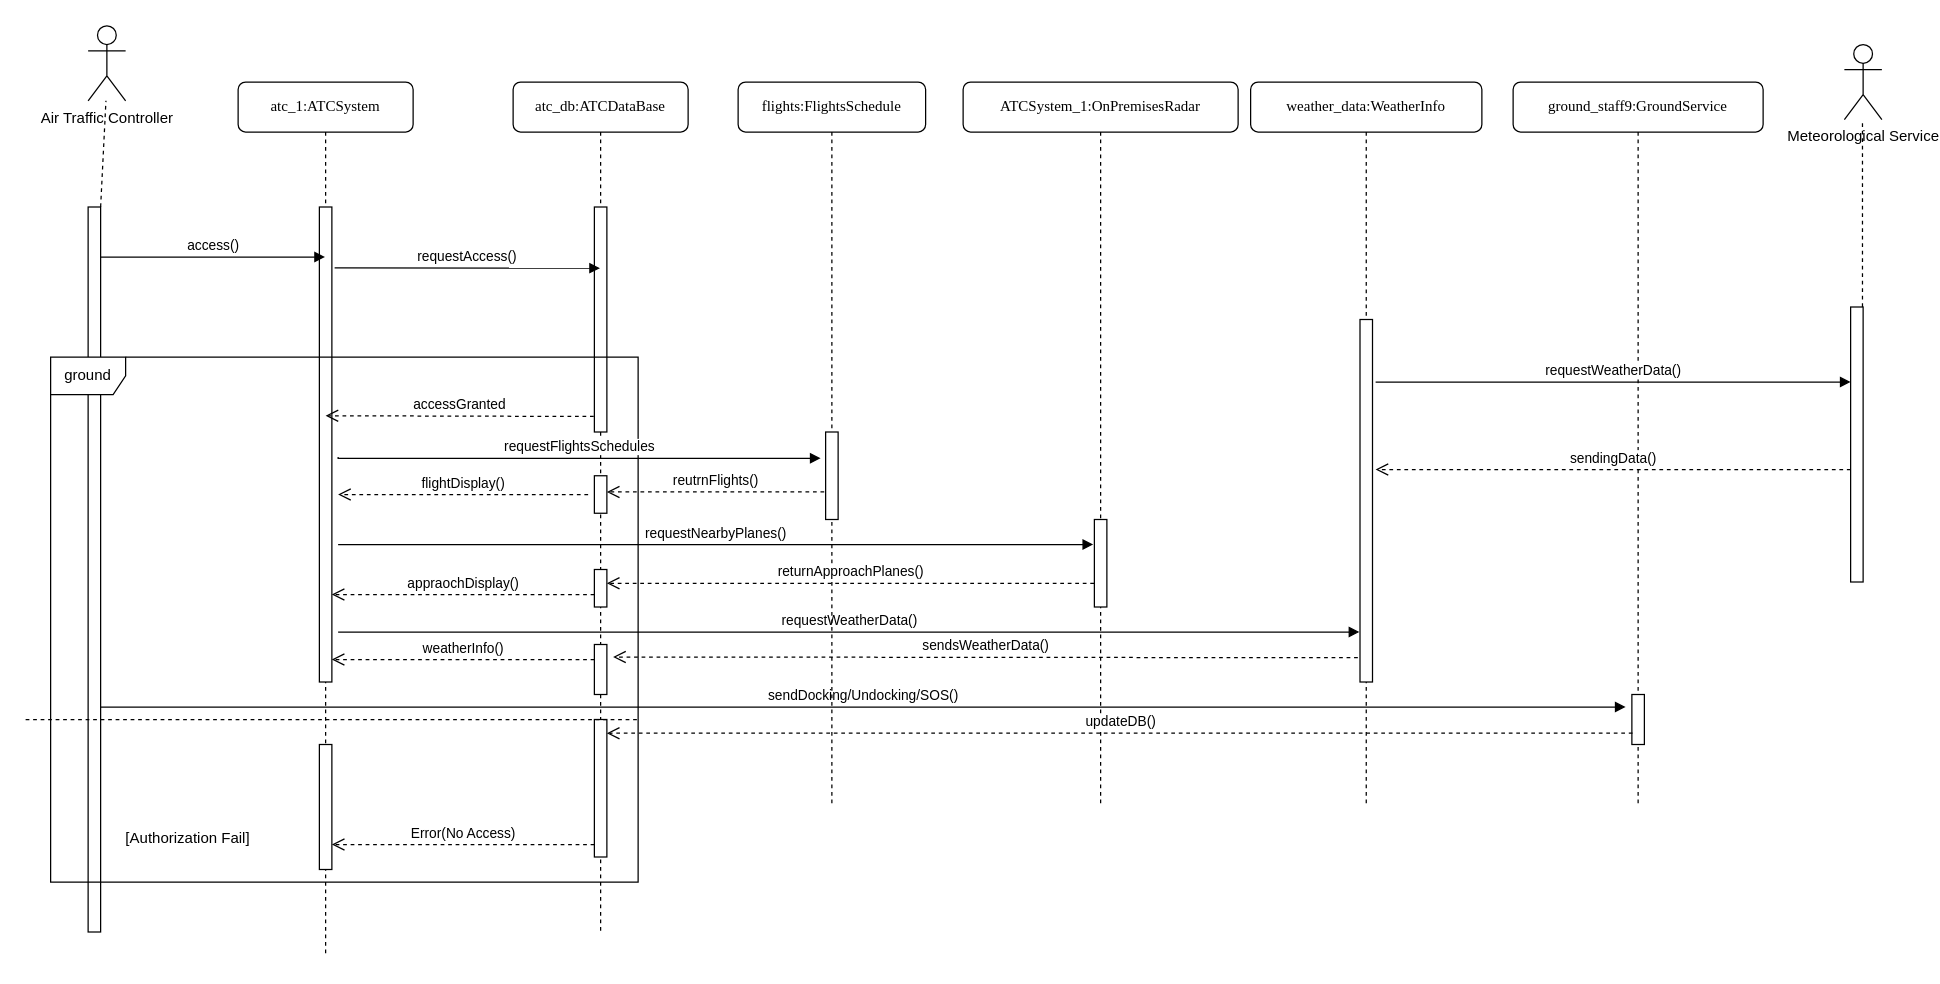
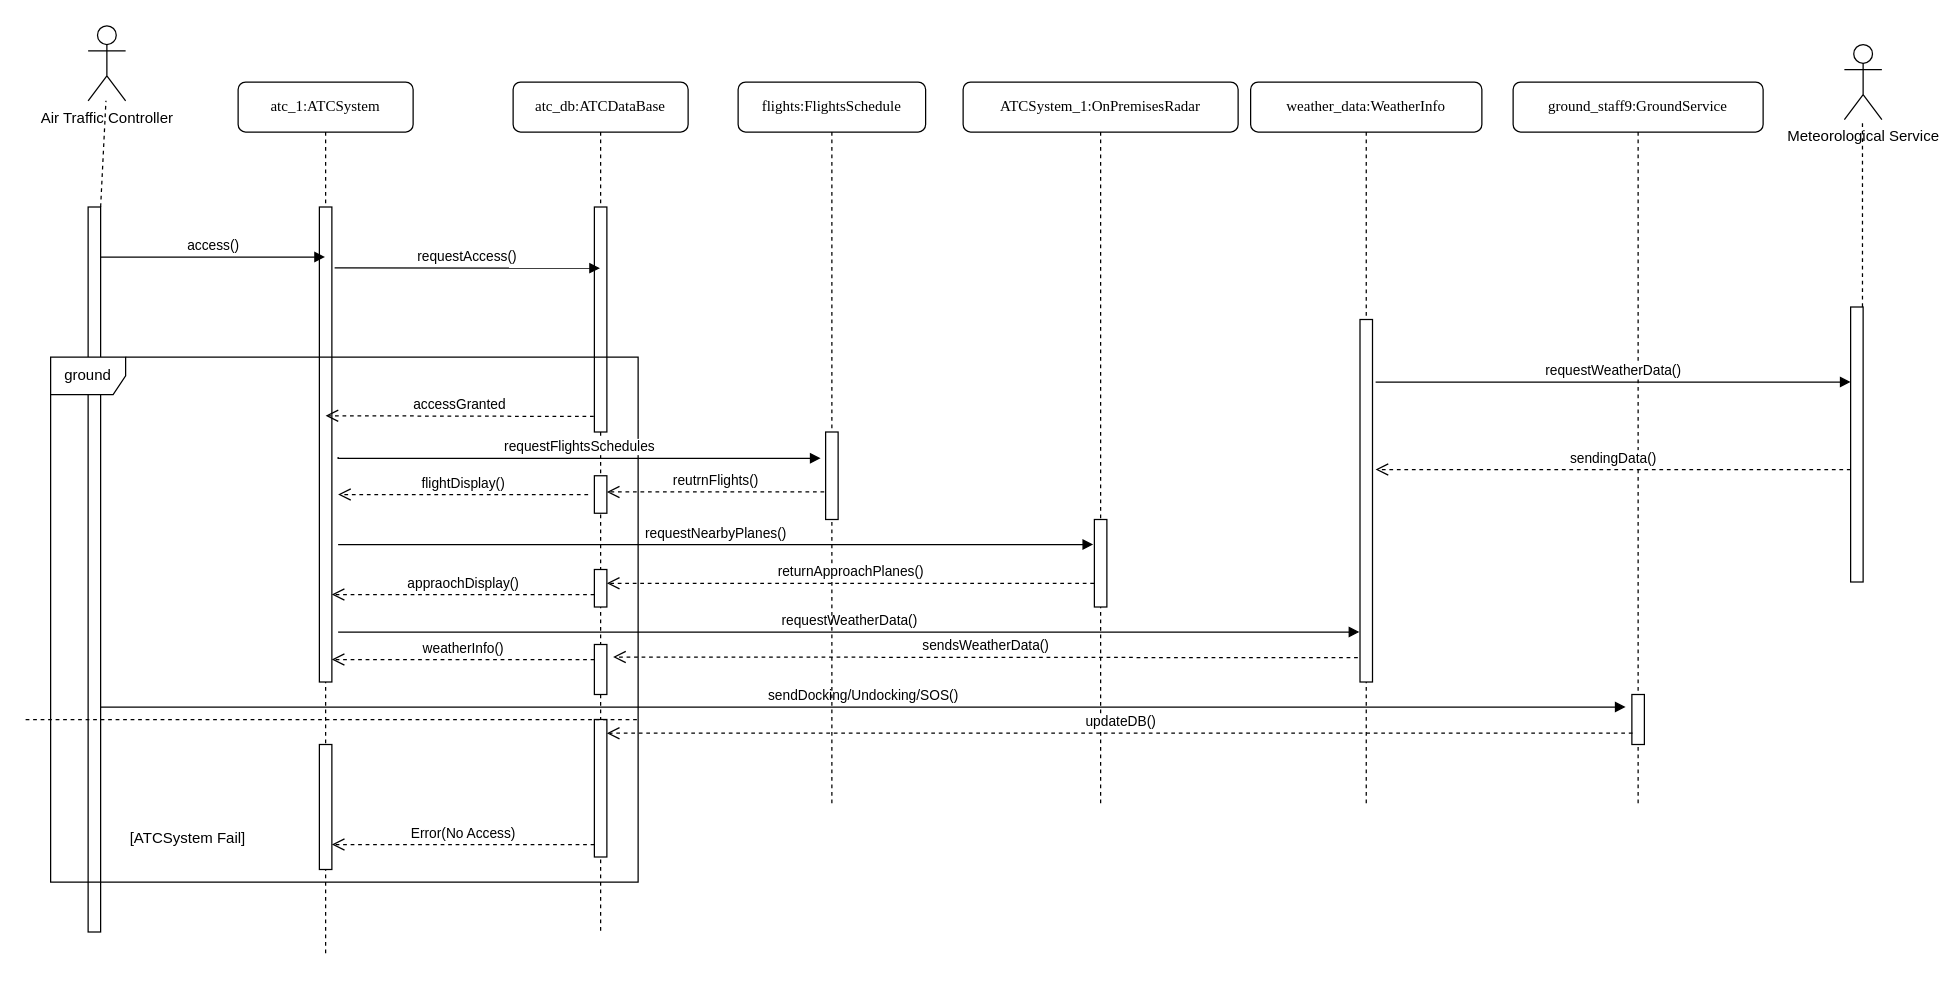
node "[Authorization Fail]": label "[Authorization Fail]" -> "[ATCSystem Fail]"
